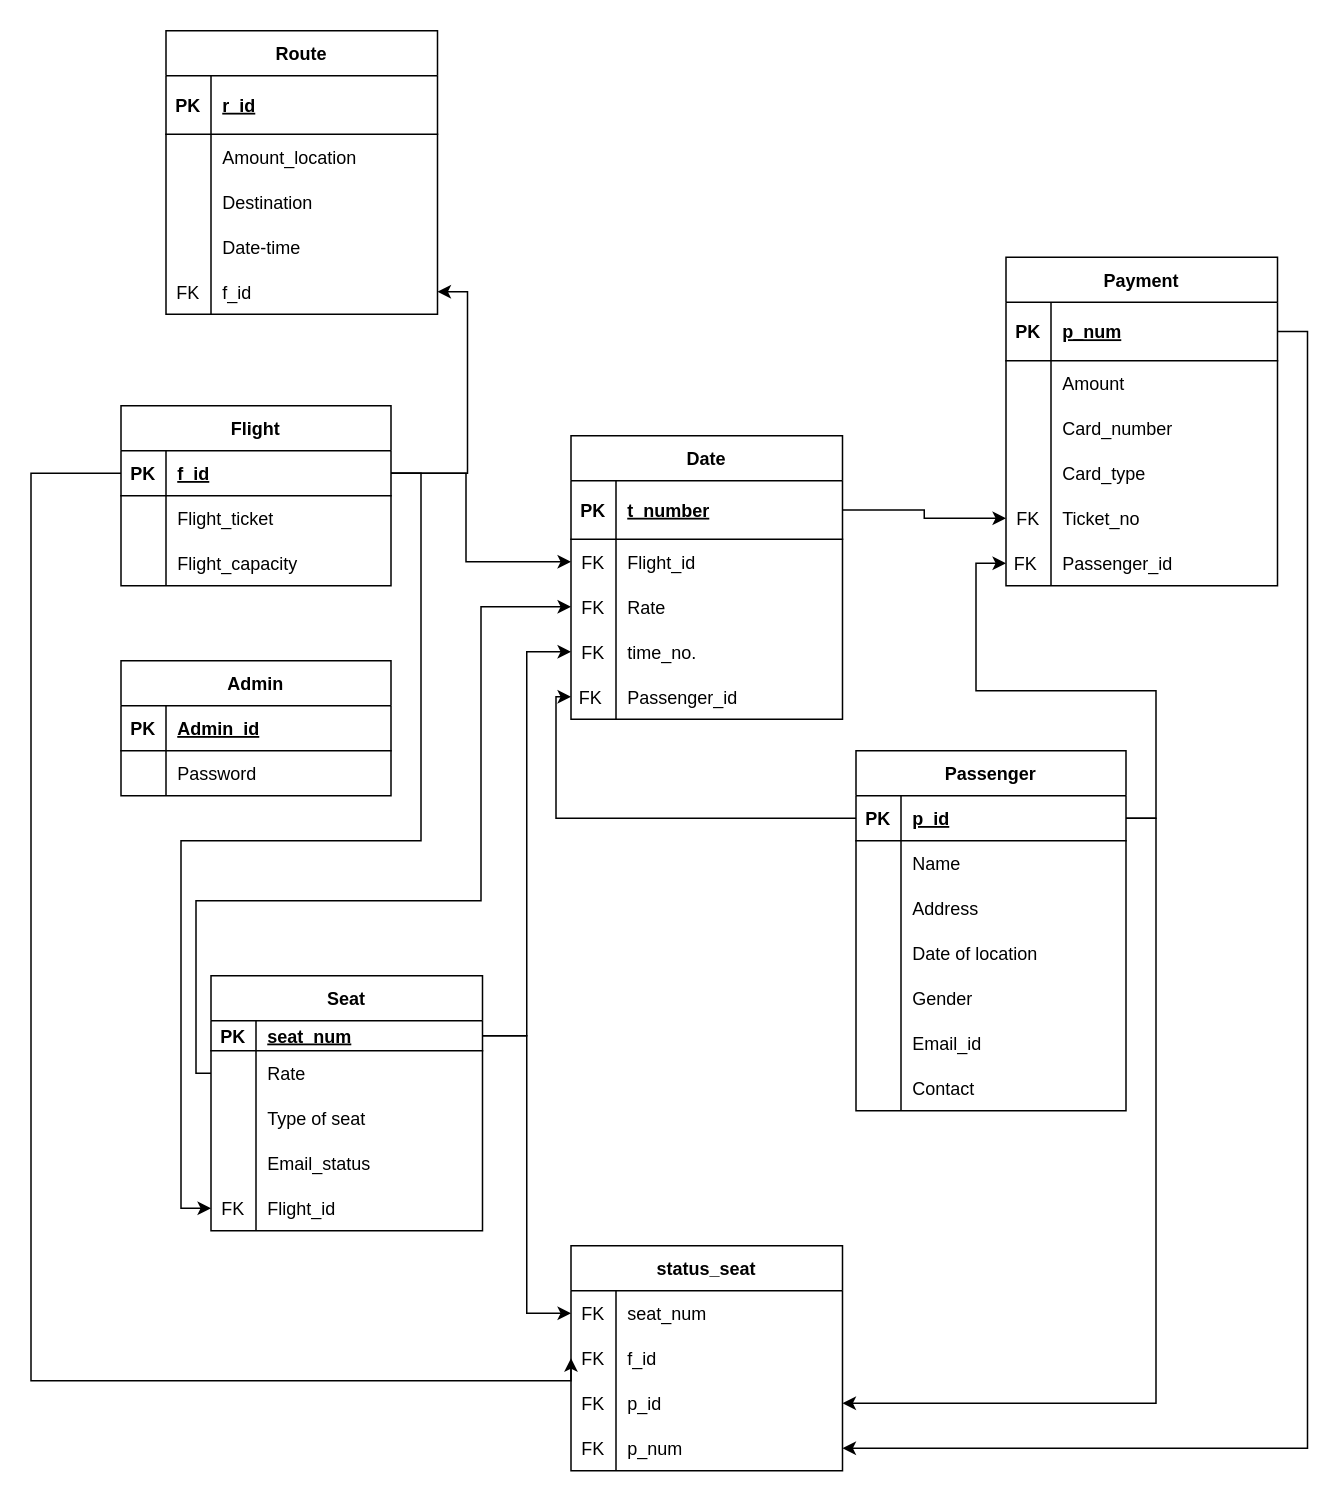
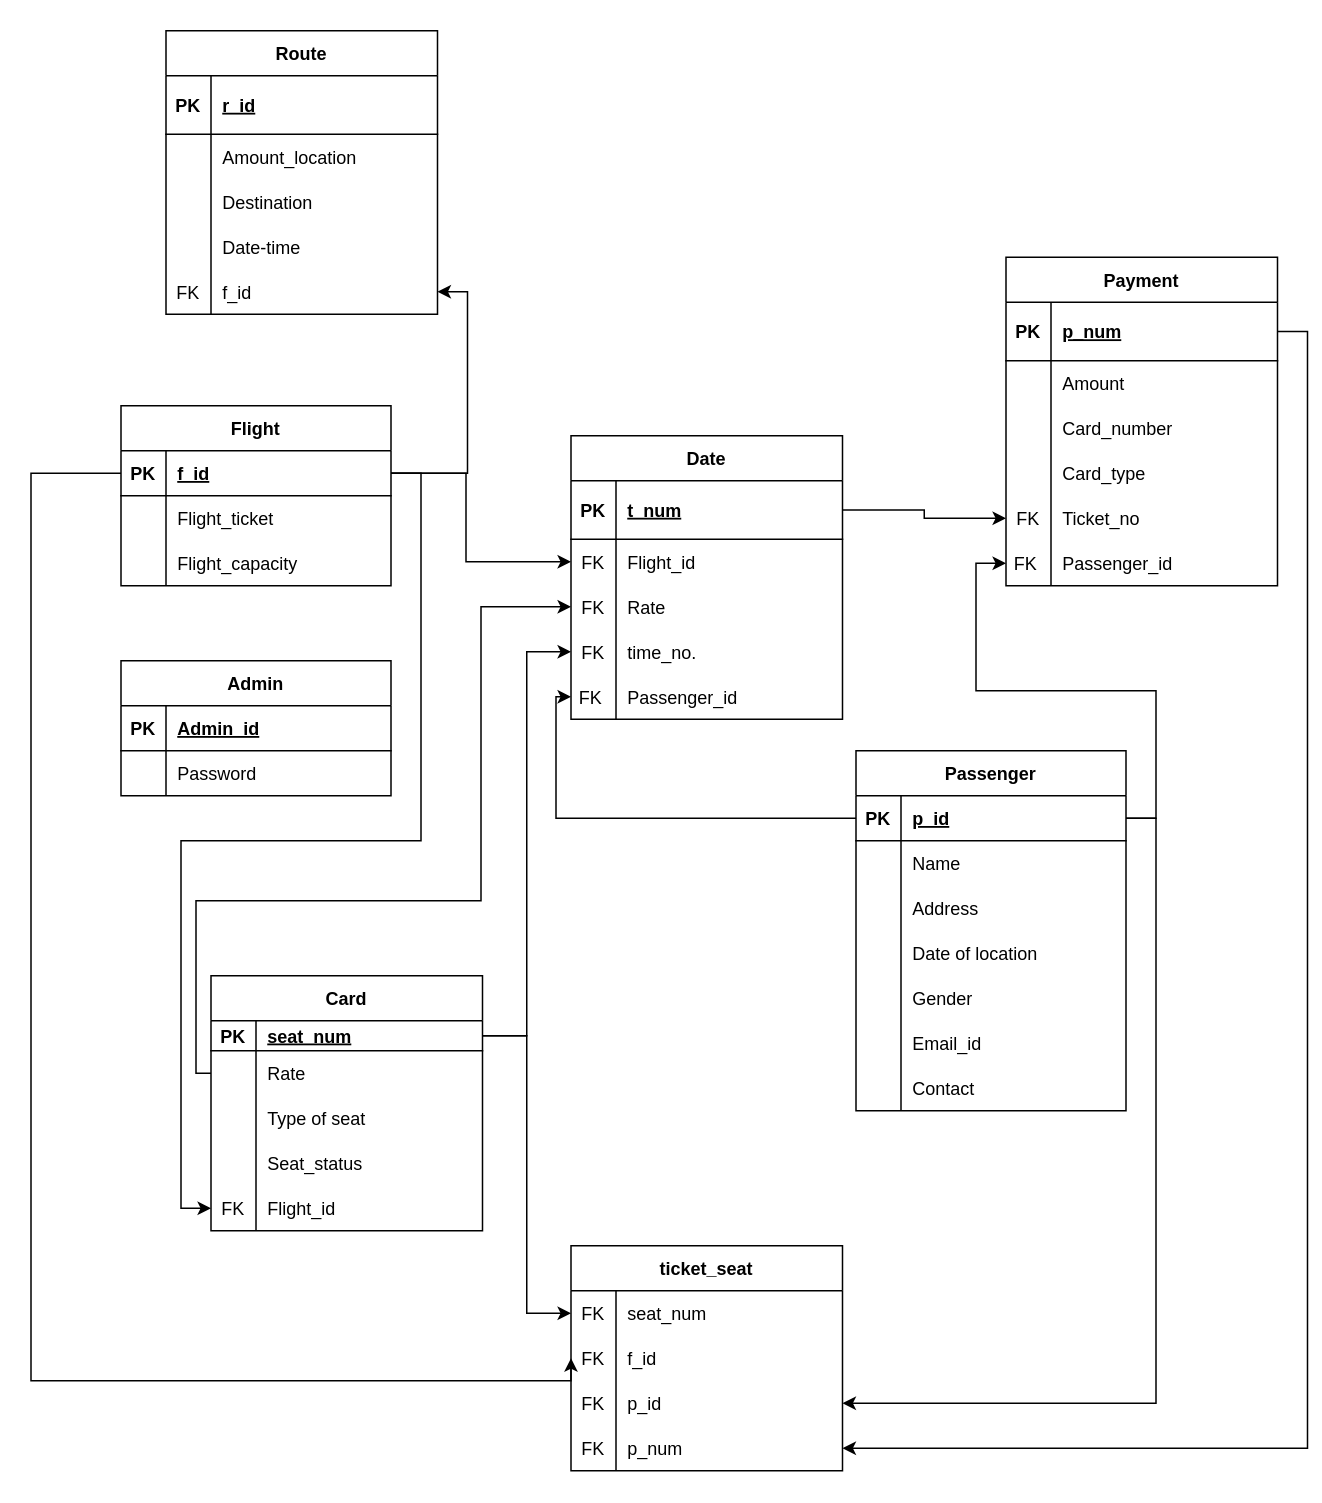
node "t_number": label "t_number" -> "t_num"
node "Seat": label "Seat" -> "Card"
node "Email_status": label "Email_status" -> "Seat_status"
node "status_seat": label "status_seat" -> "ticket_seat"
